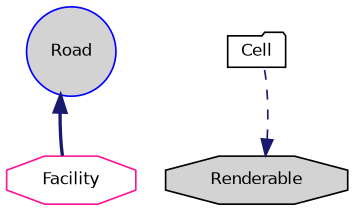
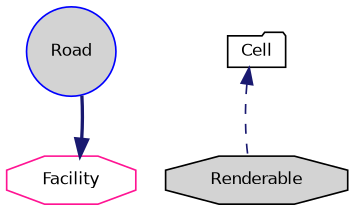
edge "Cell" -> "Renderable": reversed
edge "Facility" -> "Road": reversed
